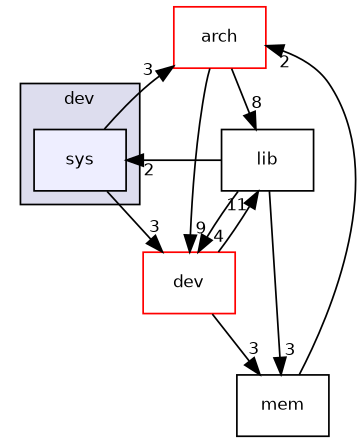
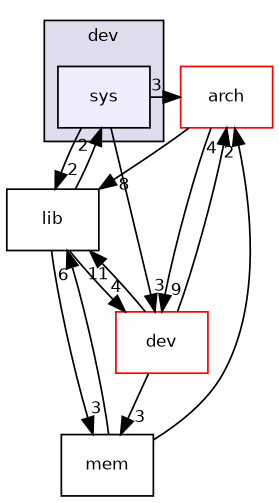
edge "sys" -> "lib": added
edge "dev" -> "arch": added
edge "mem" -> "lib": added
